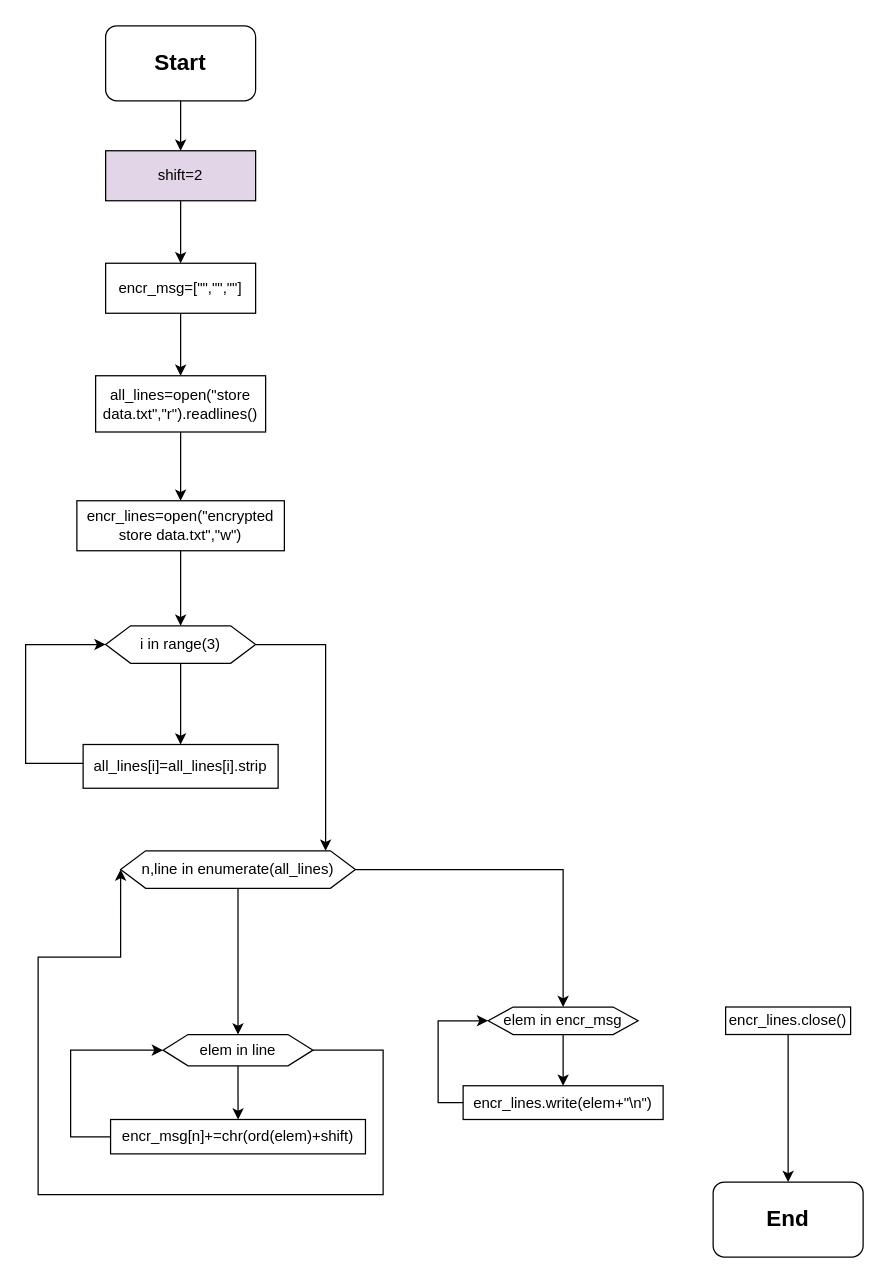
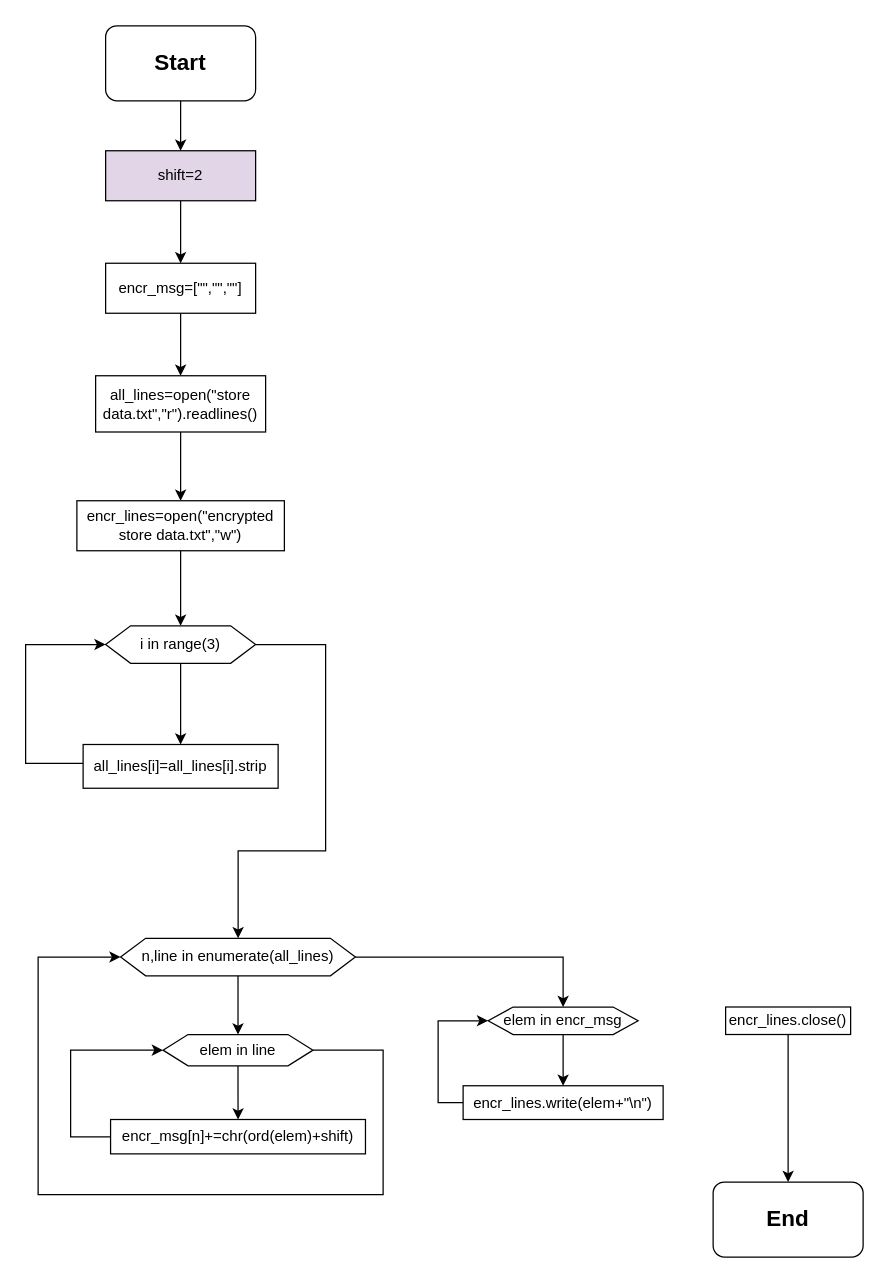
node "n,line in enumerate(all_lines)": moved (238, 869) -> (238, 957)
